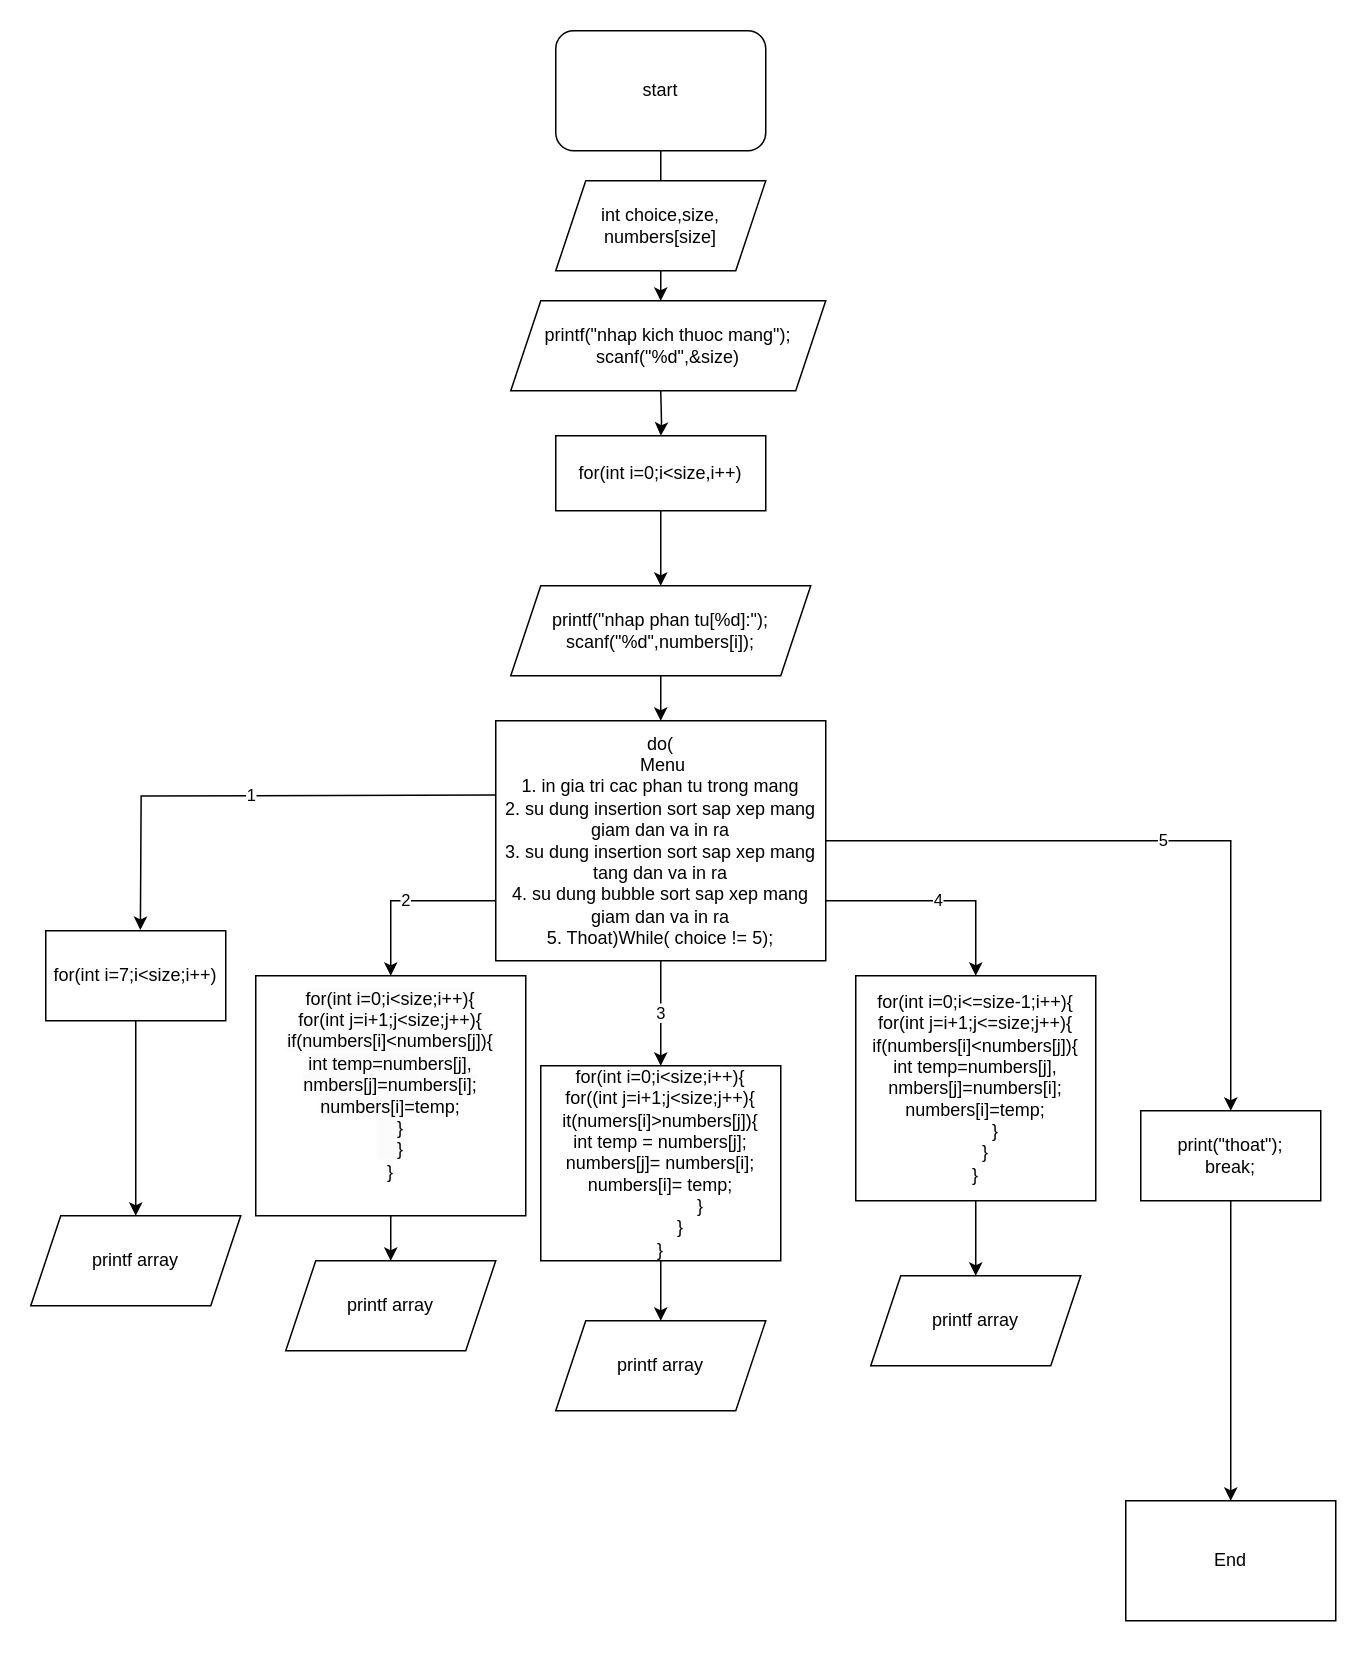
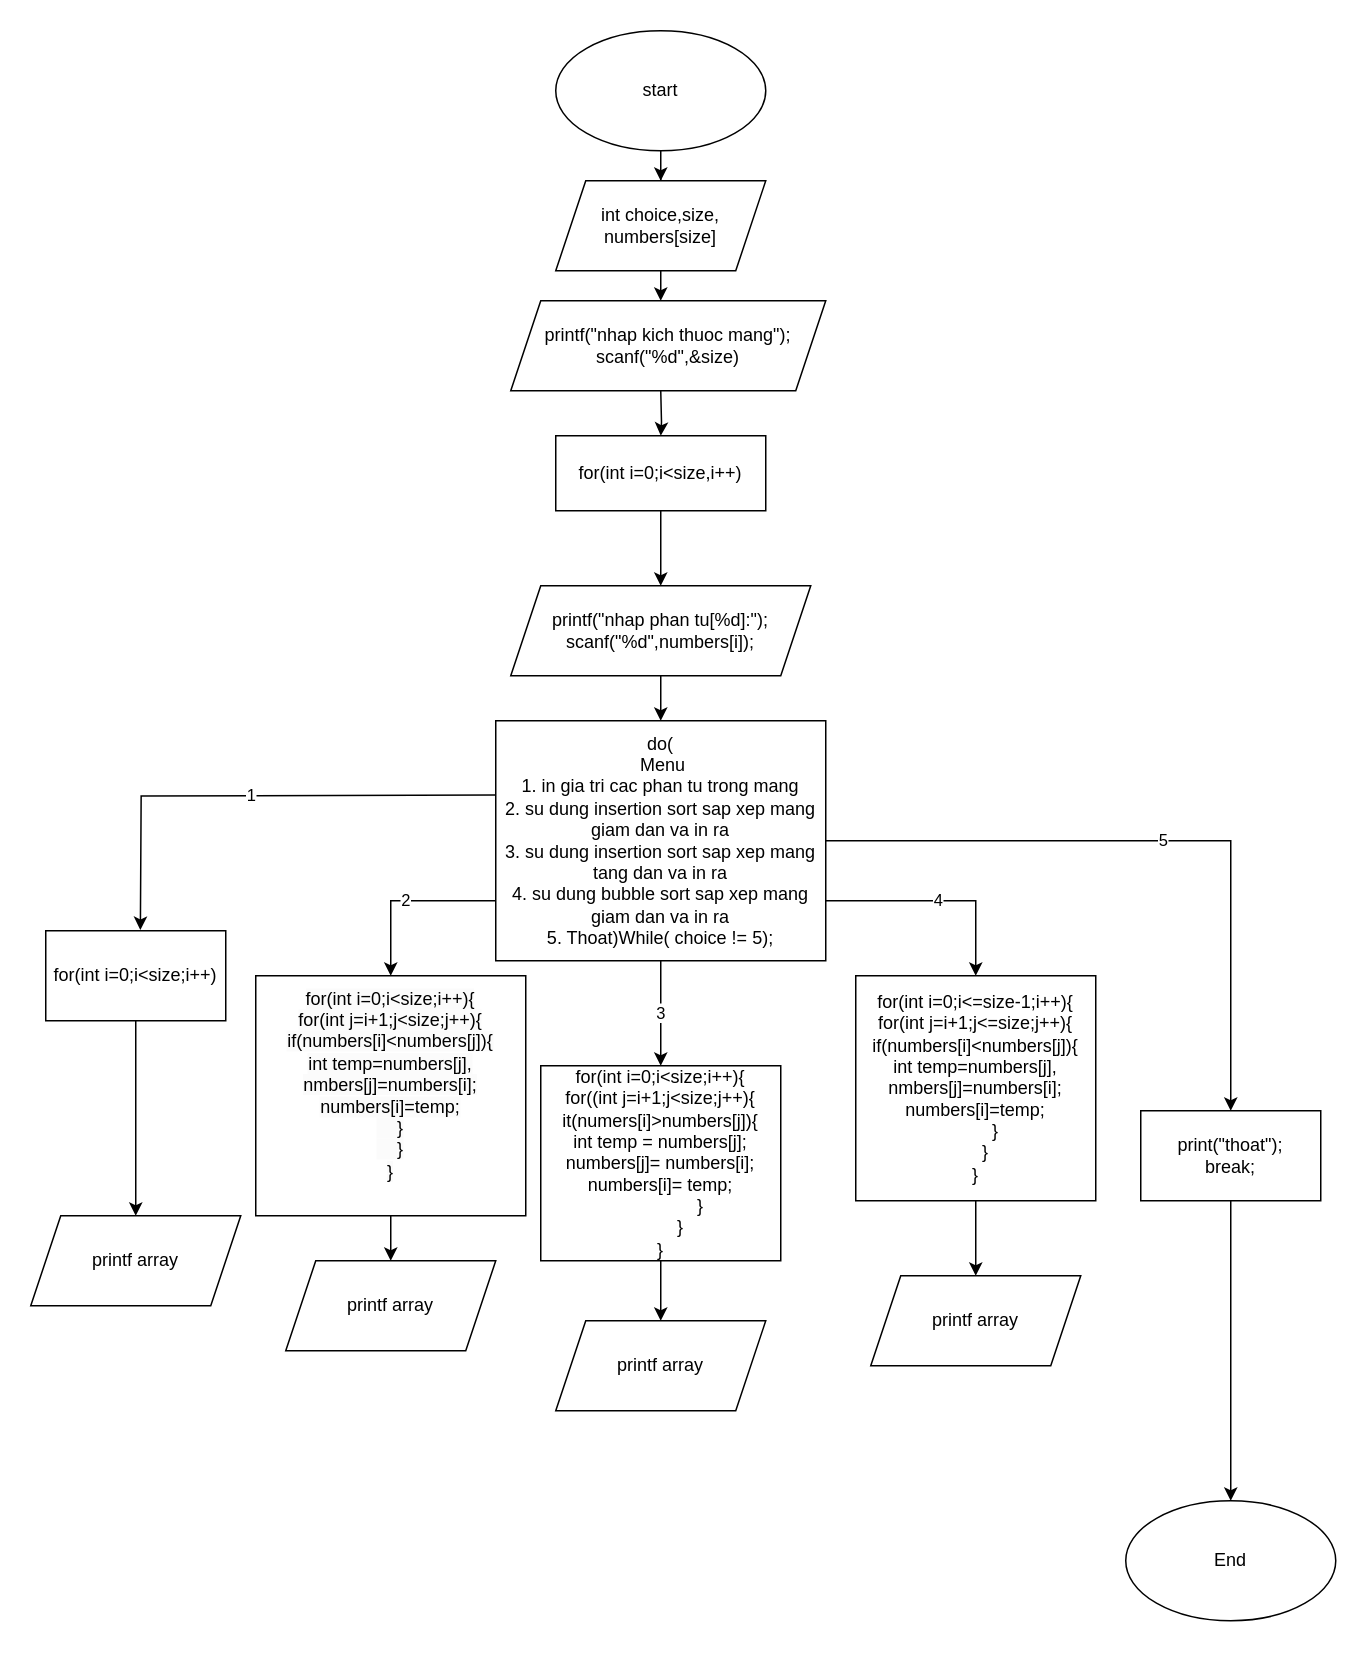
node "start": shape rounded rectangle -> ellipse
edge "start" -- "int choice,size, numbers[size]": arrowhead none -> classic
node "for(int i=7;i<size;i++)": label "for(int i=7;i<size;i++)" -> "for(int i=0;i<size;i++)"
node "End": shape rectangle -> ellipse
